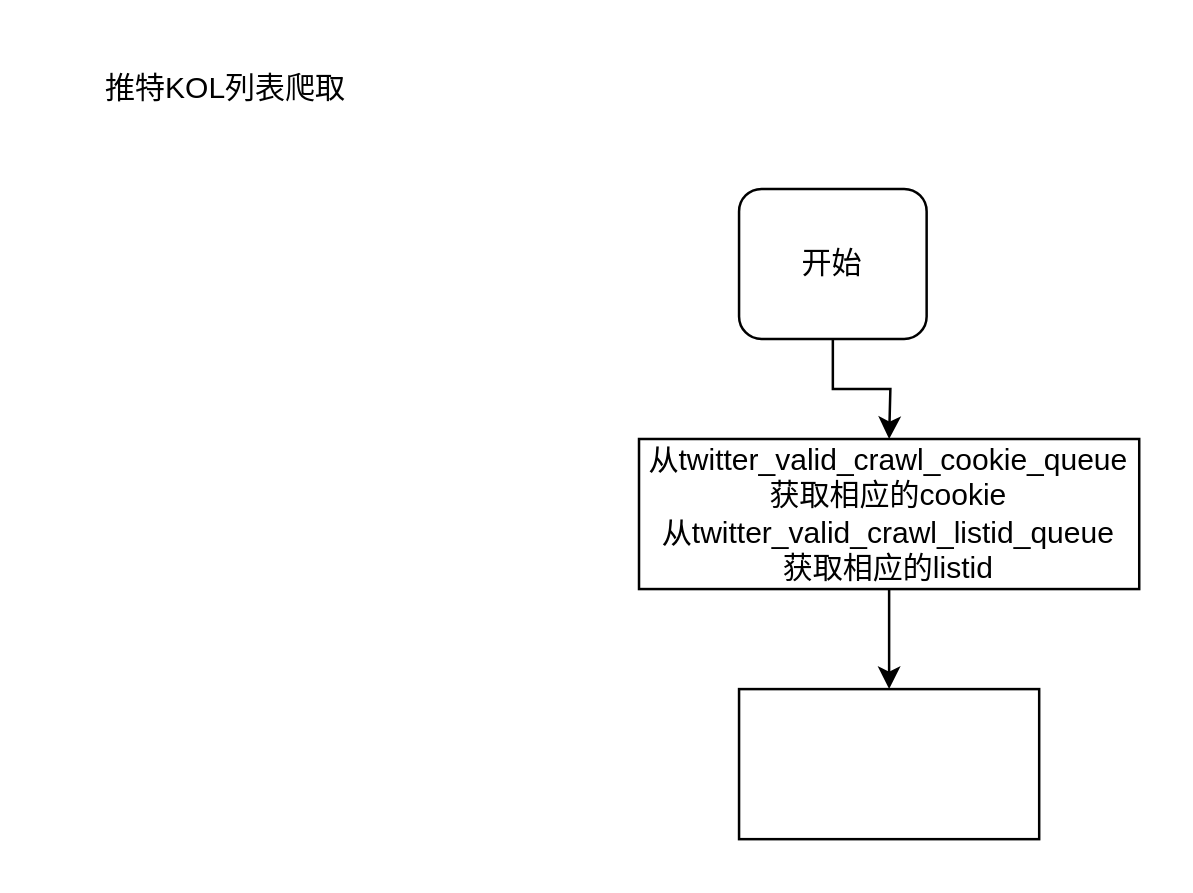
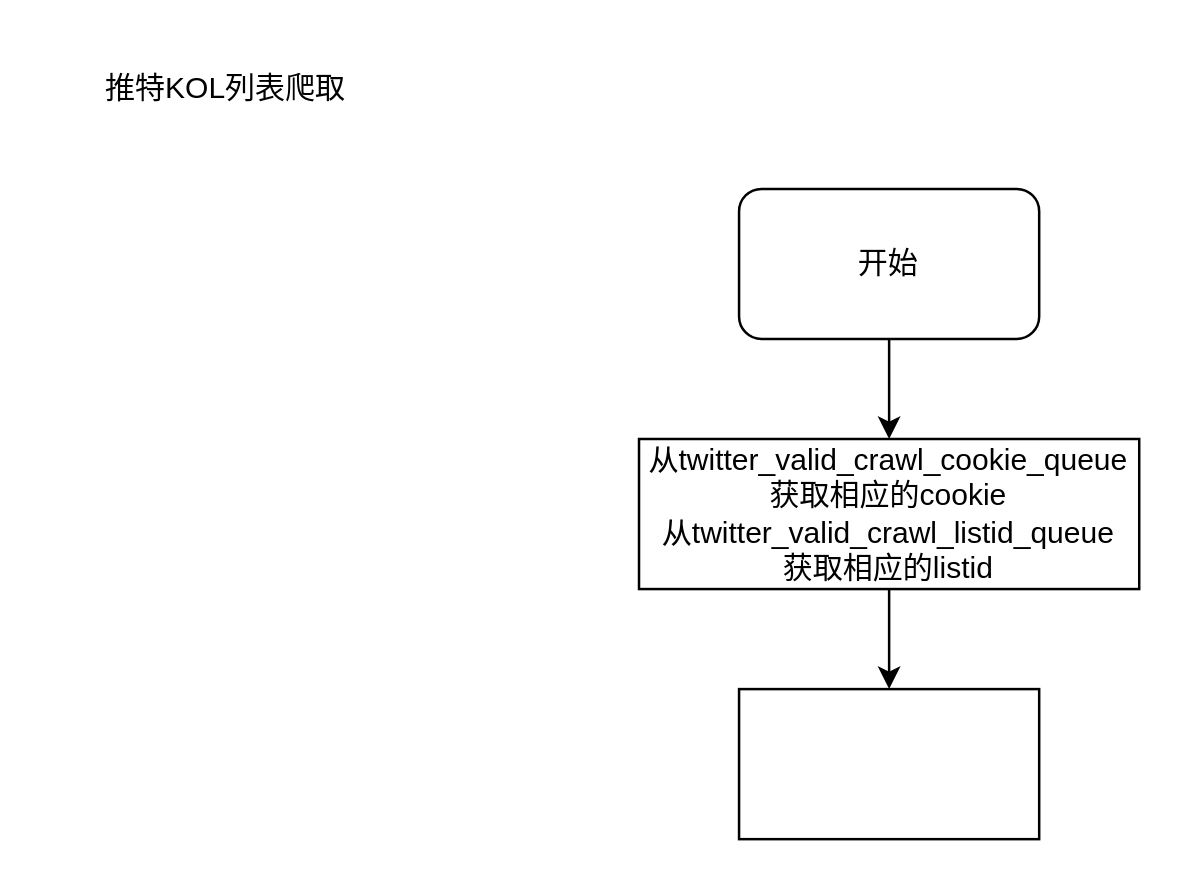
node "开始": size 188x150 -> 300x150
